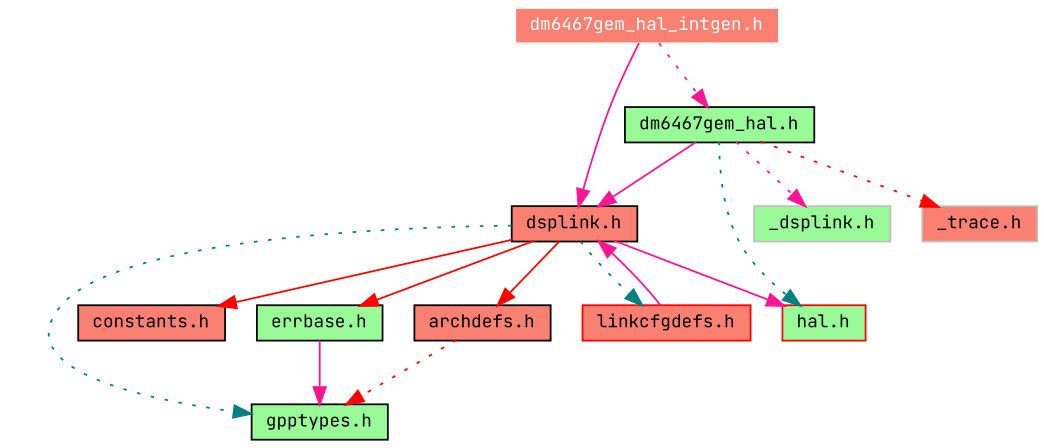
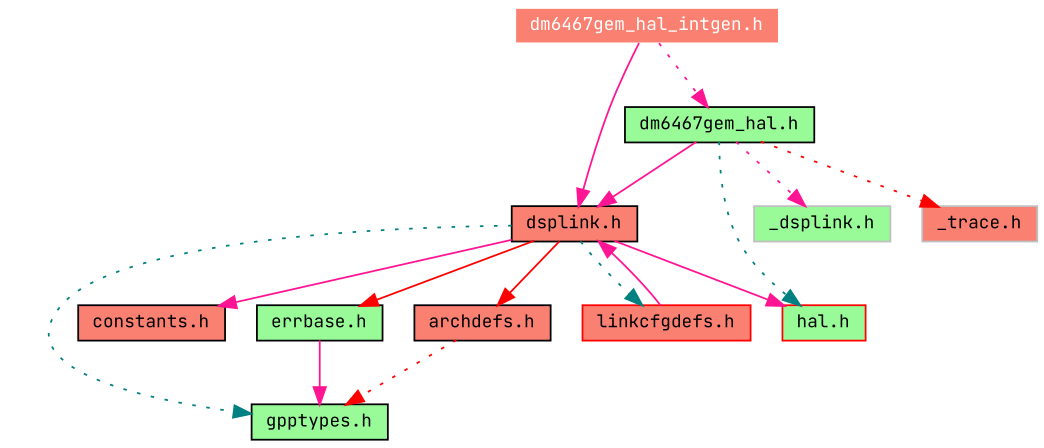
edge "dsplink.h" -> "constants.h": color red -> deeppink
